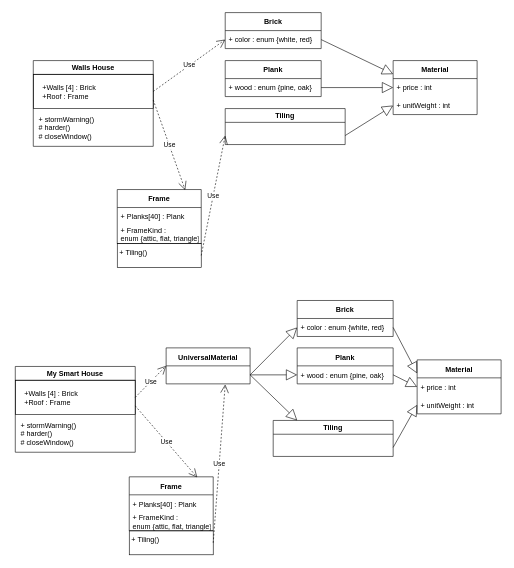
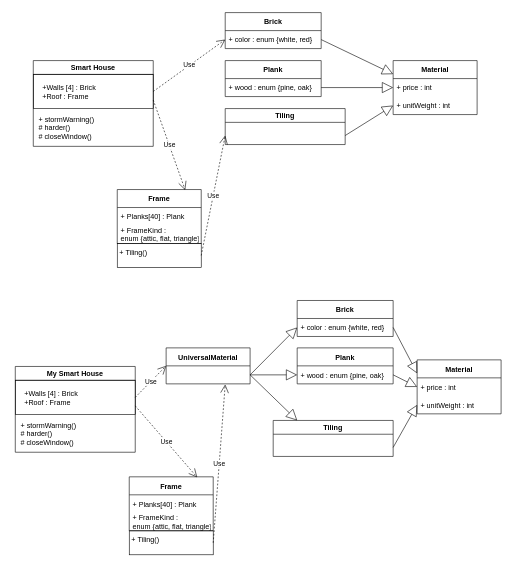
node "Walls House": label "Walls House" -> "Smart House"
